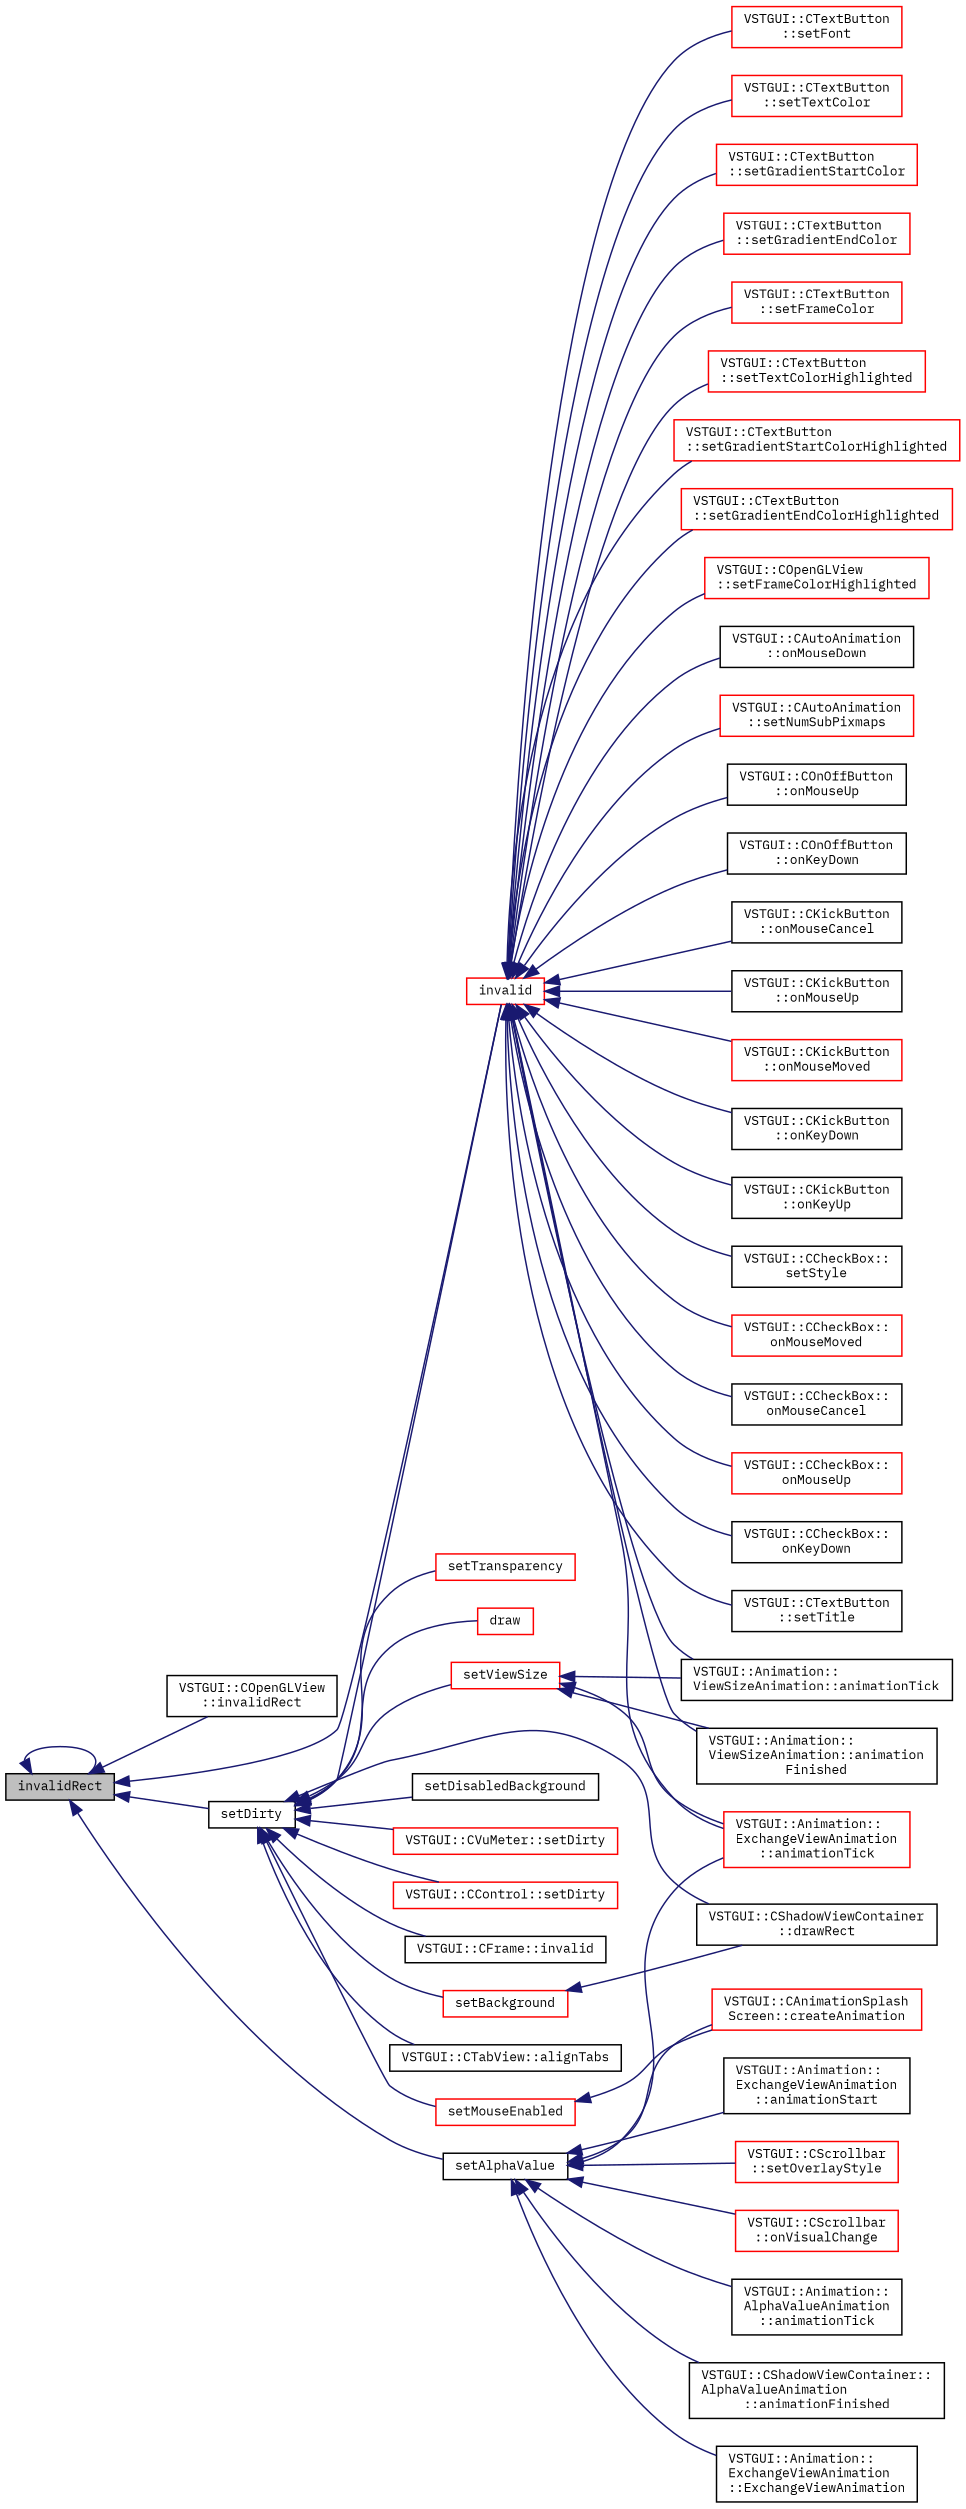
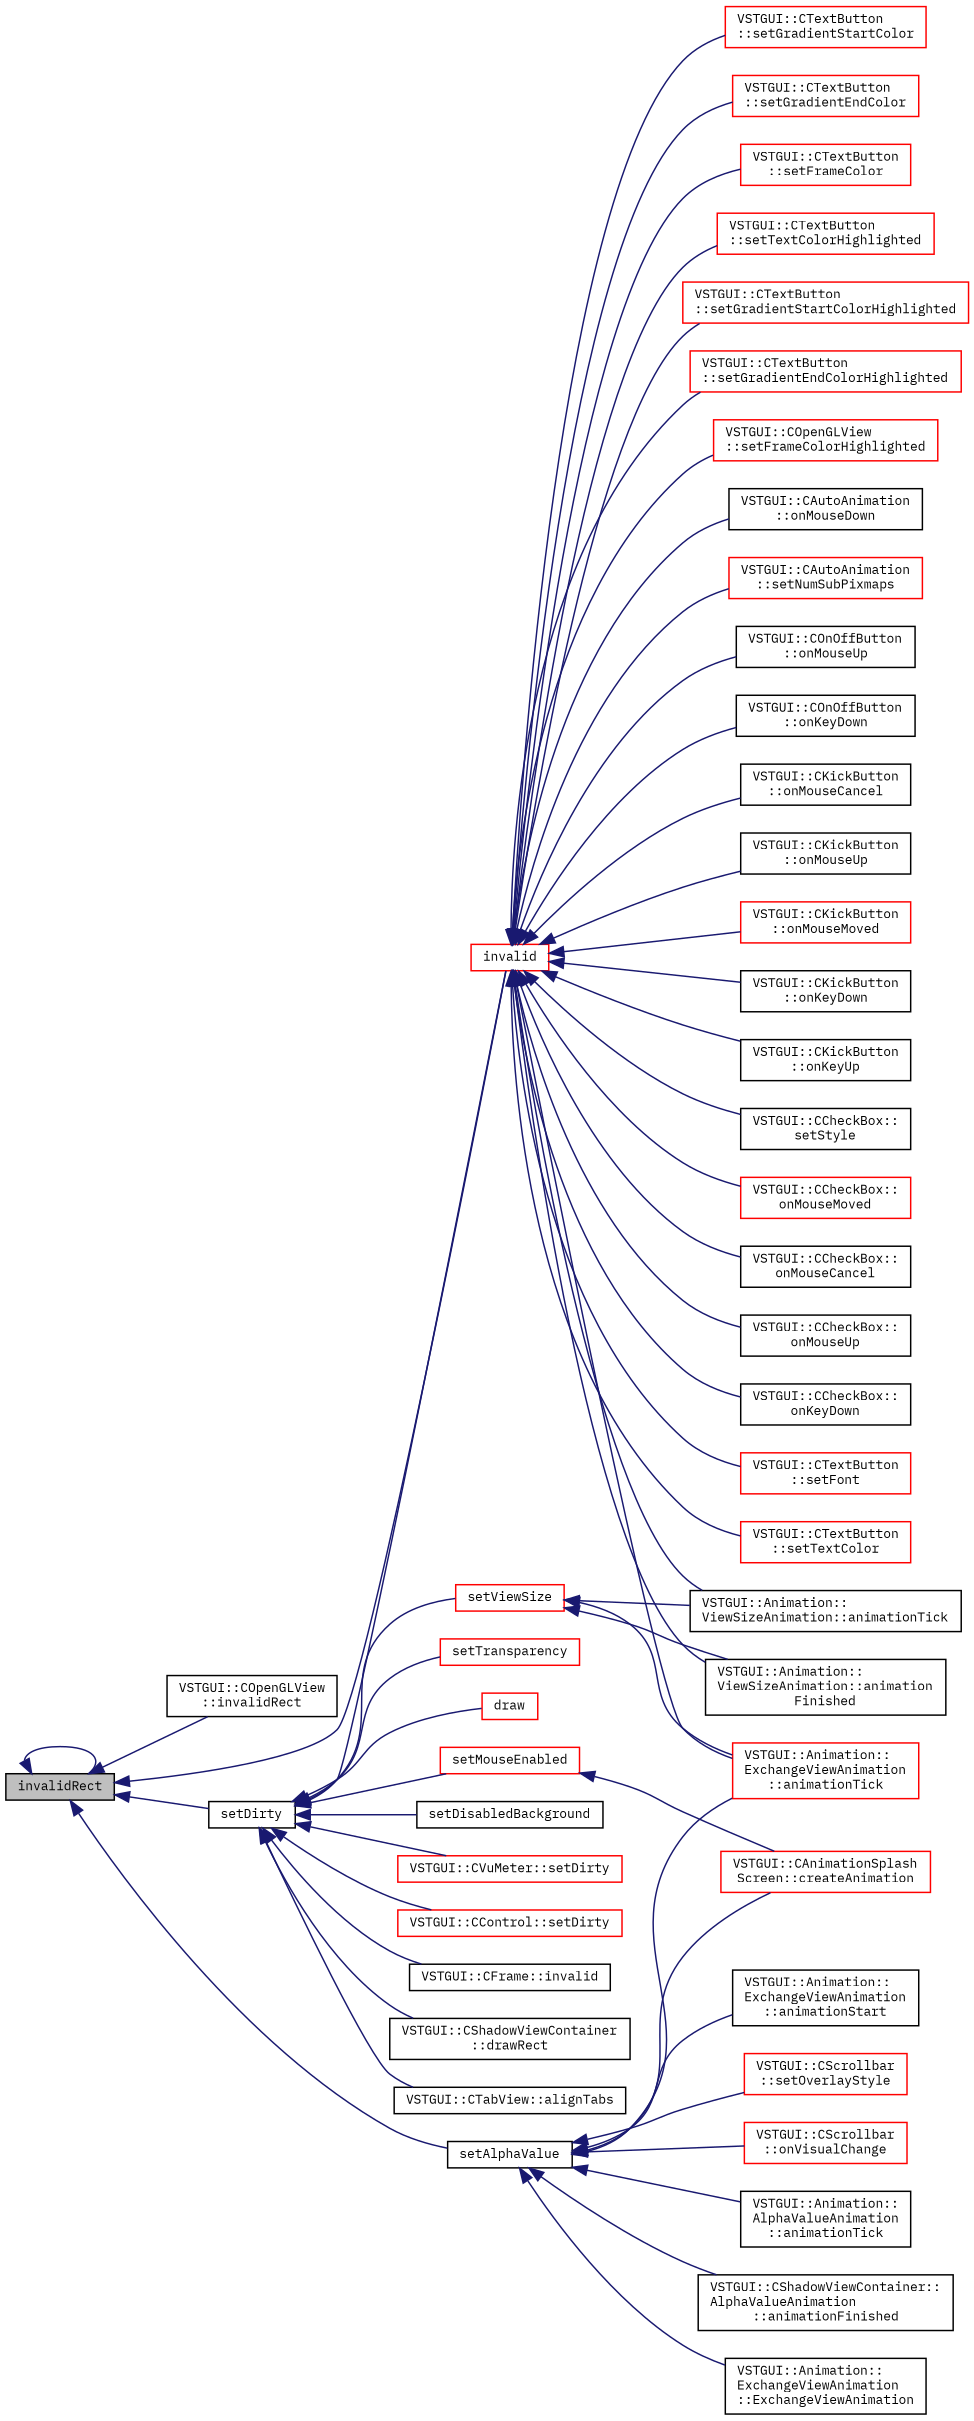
node "VSTGUI::CCheckBox:: onMouseUp": color red -> black
node "VSTGUI::CTextButton ::setTitle": removed
node "setBackground": removed
